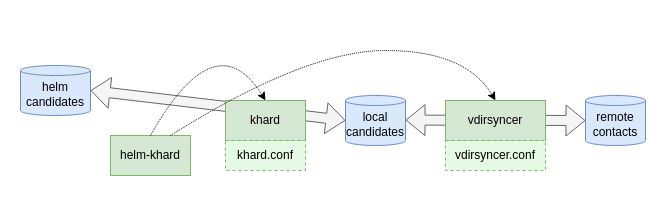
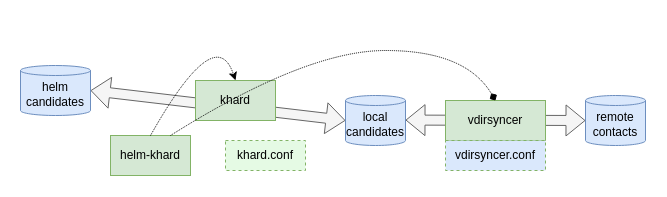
edge "helm-khard" -> "vdirsyncer": arrowhead classic -> diamond
node "khard": moved (266, 121) -> (236, 101)
node "vdirsyncer.conf": fillcolor #e5fae4 -> #dae8fc
